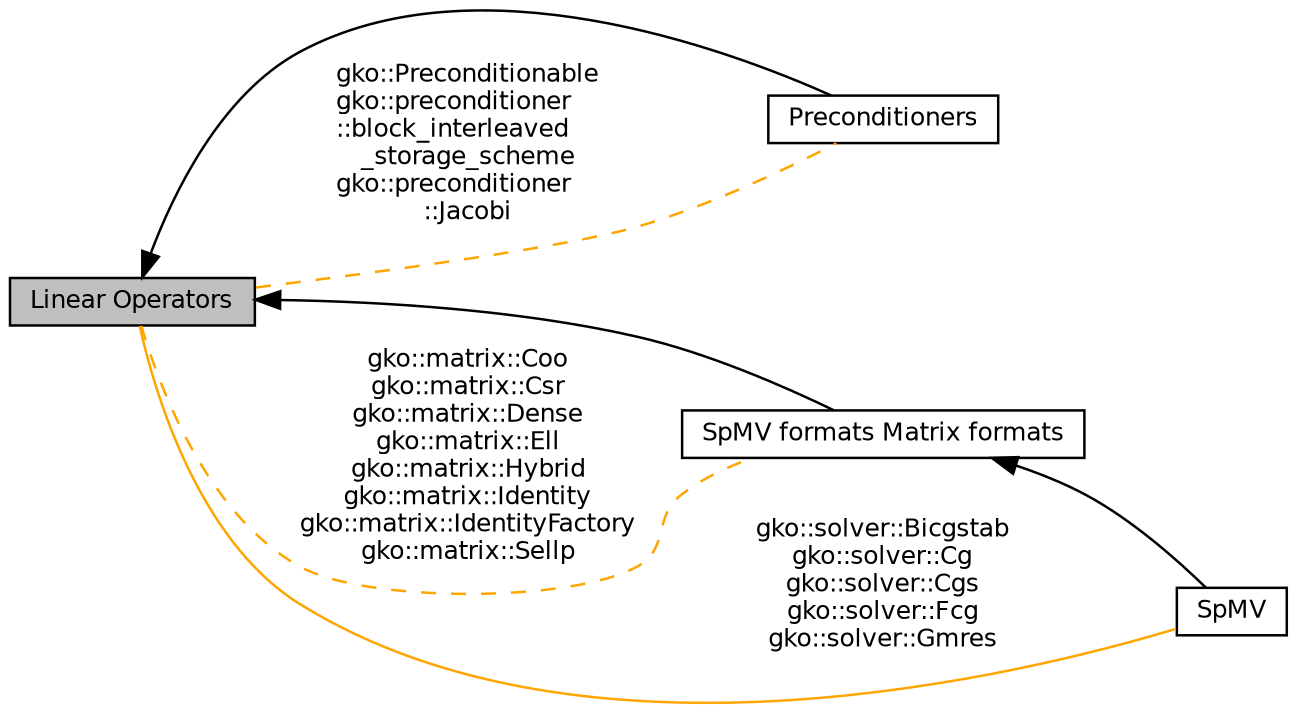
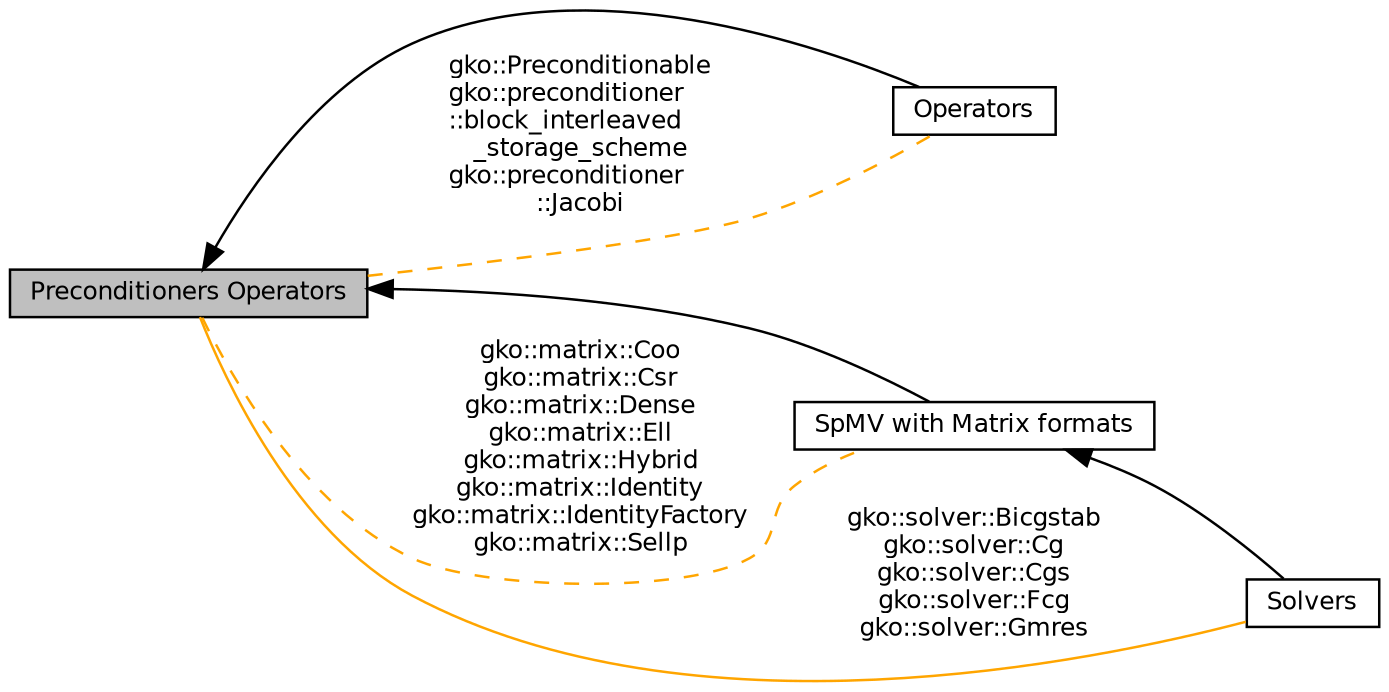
node "Preconditioners": label "Preconditioners" -> "Operators"
node "Linear Operators": label "Linear Operators" -> "Preconditioners Operators"
node "SpMV formats Matrix formats": label "SpMV formats Matrix formats" -> "SpMV with Matrix formats"
node "SpMV": label "SpMV" -> "Solvers"
